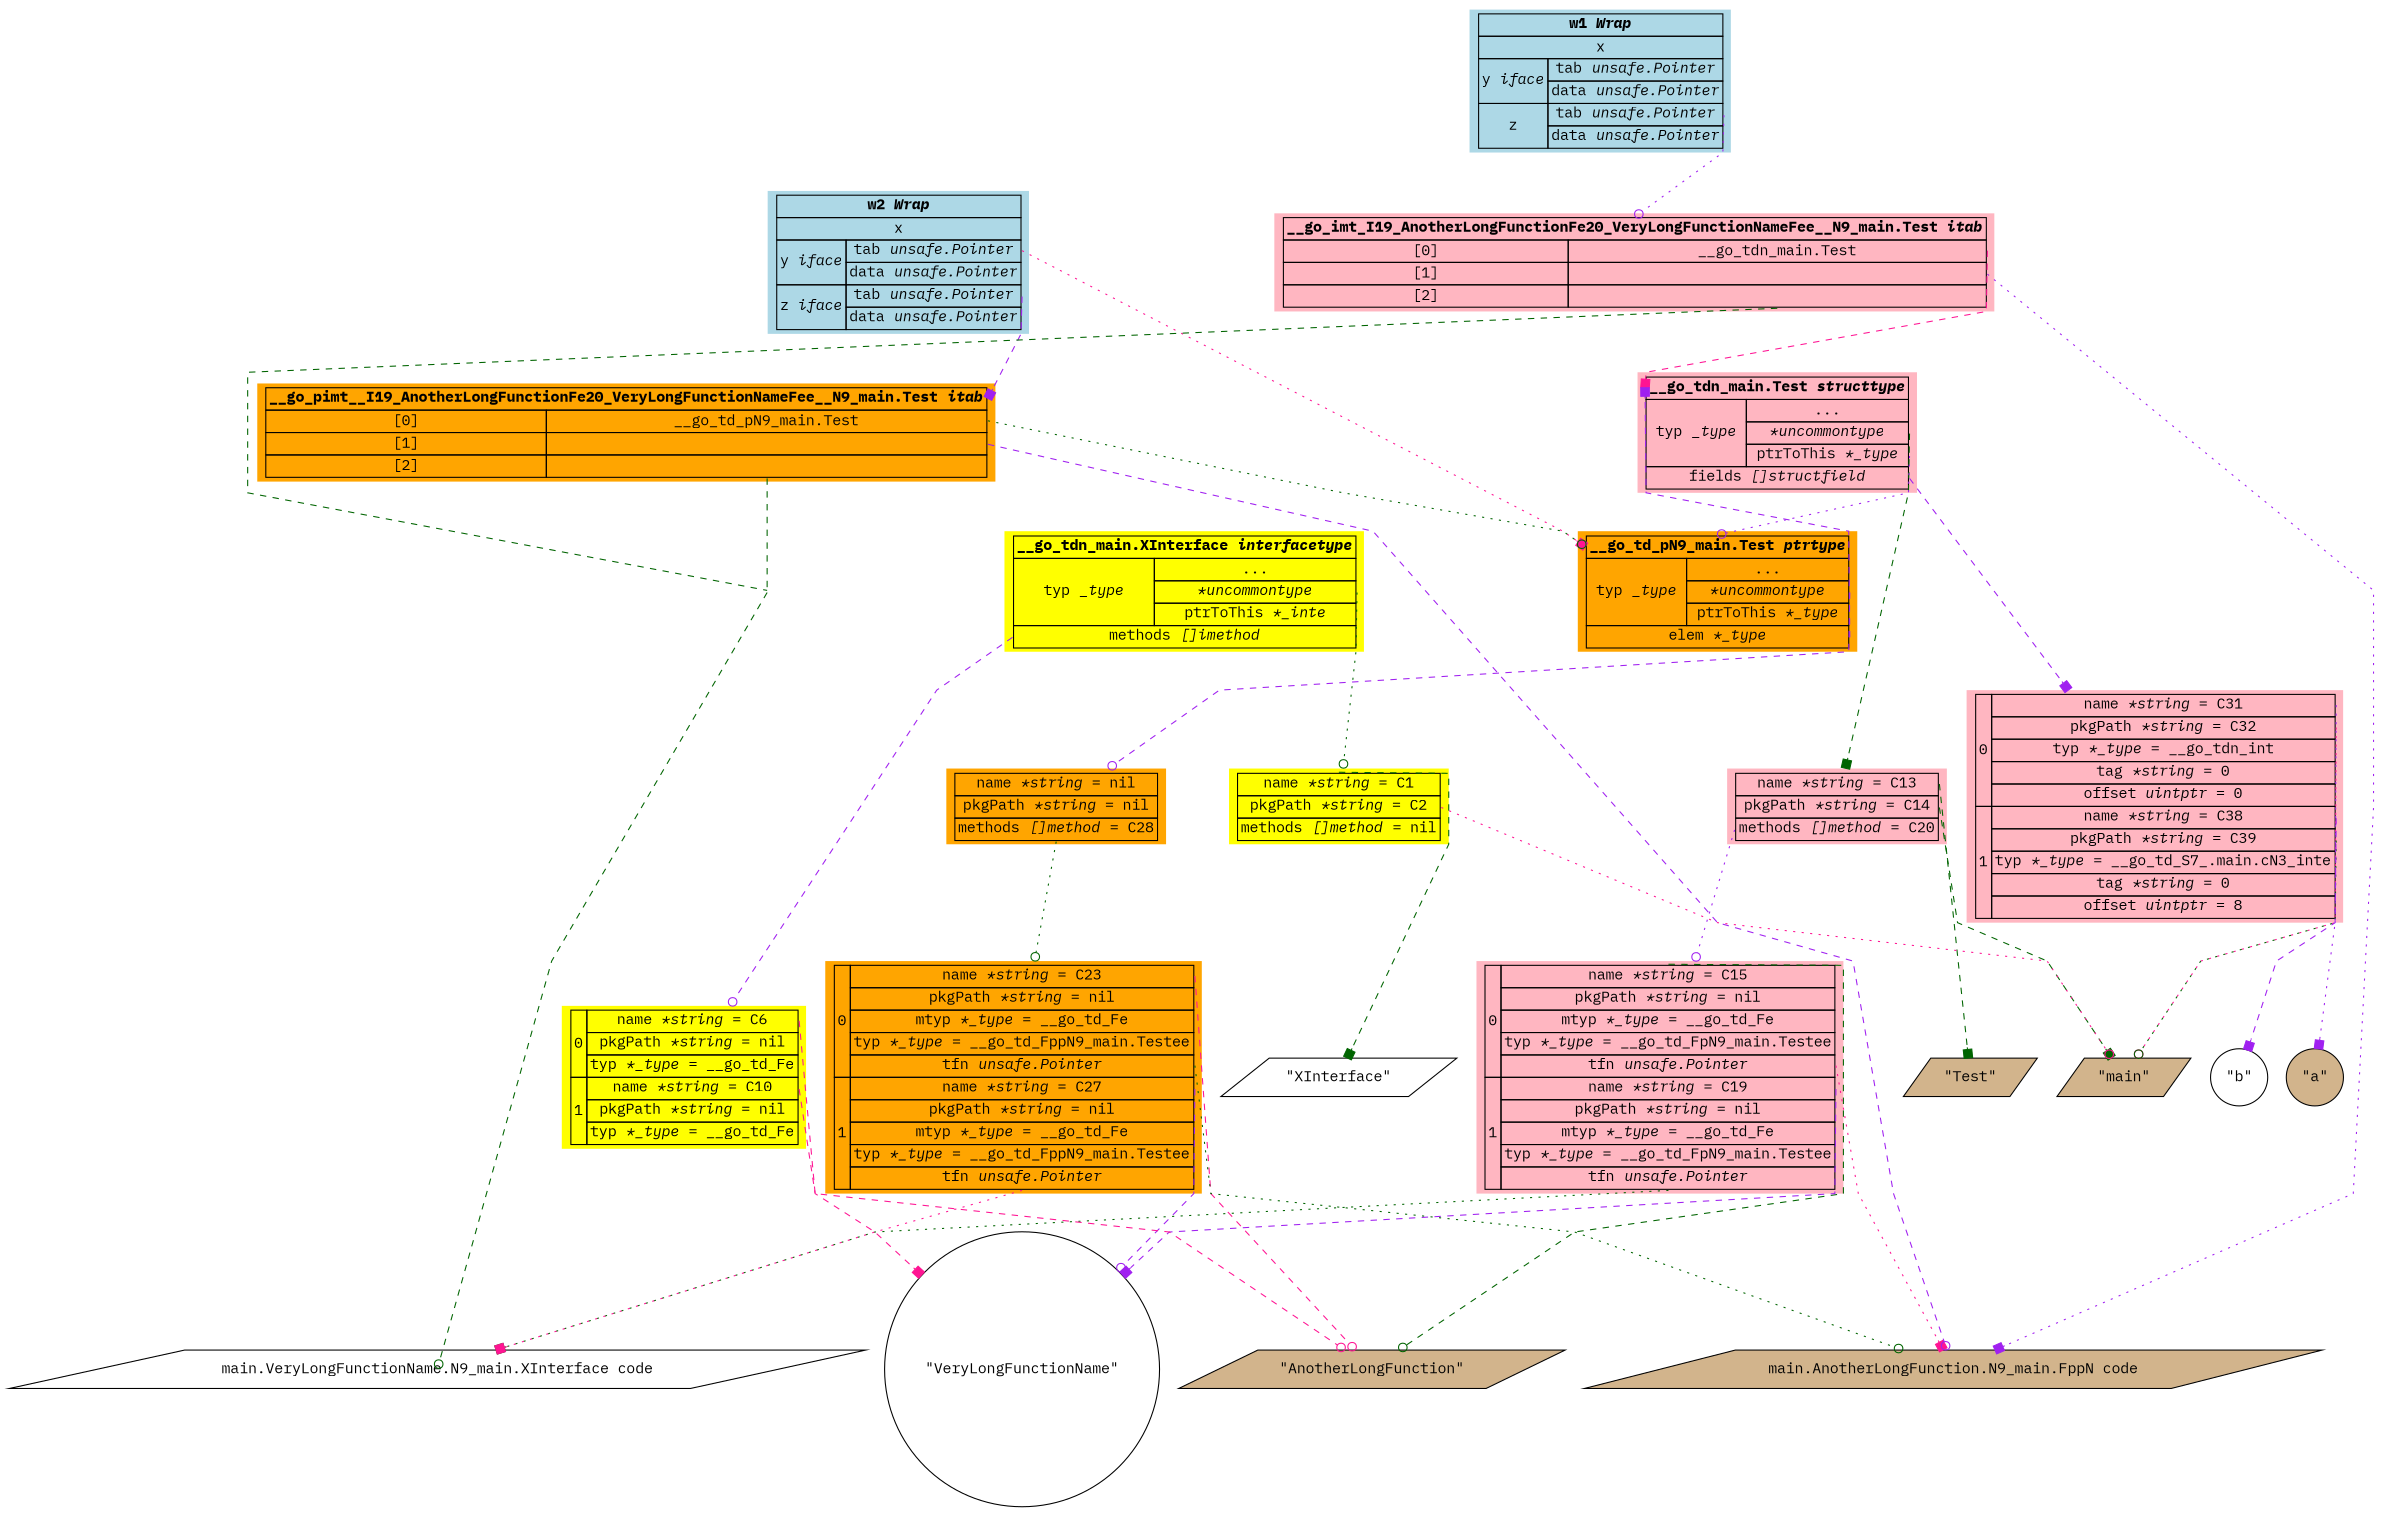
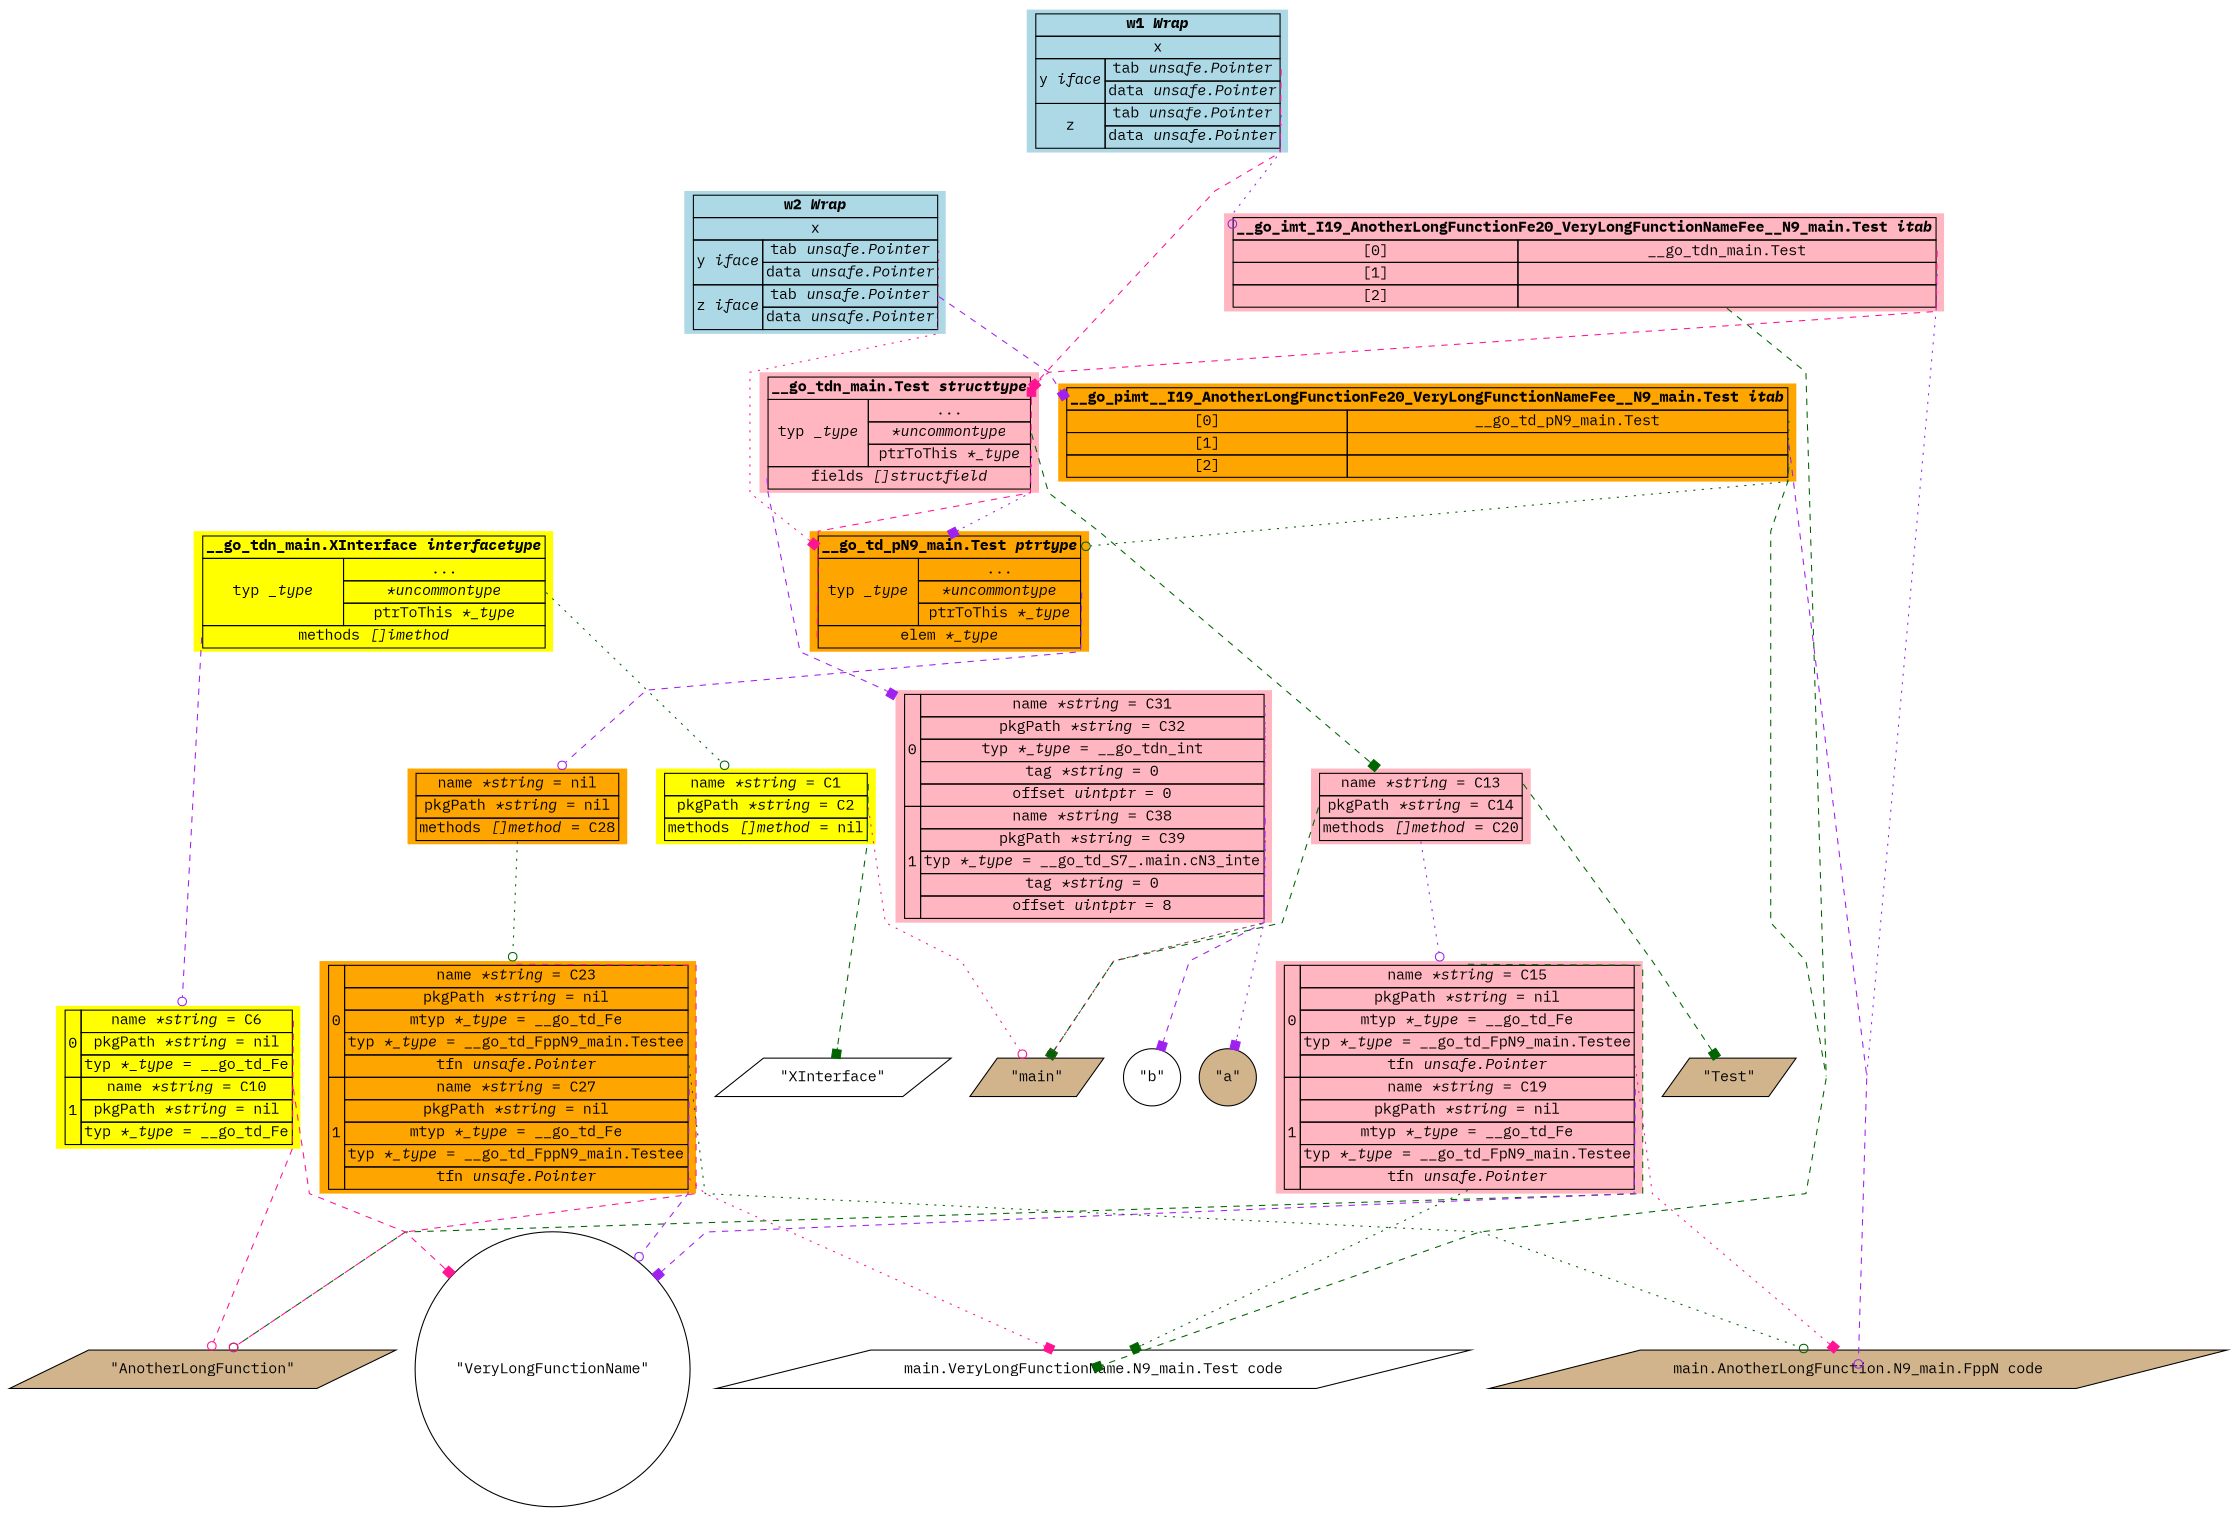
edge "w1" -> "__go_tdn_main.Test": added
edge "__go_tdn_main.Test" -> "__go_td_pN9_main.Test": arrowhead odot -> box
edge "__go_td_pN9_main.Test" -> "__go_tdn_main.Test": color purple -> deeppink
node "__go_tdn_main.XInterface": text "*_inte" -> "*_type"
node "main.VeryLongFunctionName.N9_main.XInterface code": label "main.VeryLongFunctionName.N9_main.XInterface code" -> "main.VeryLongFunctionName.N9_main.Test code"
